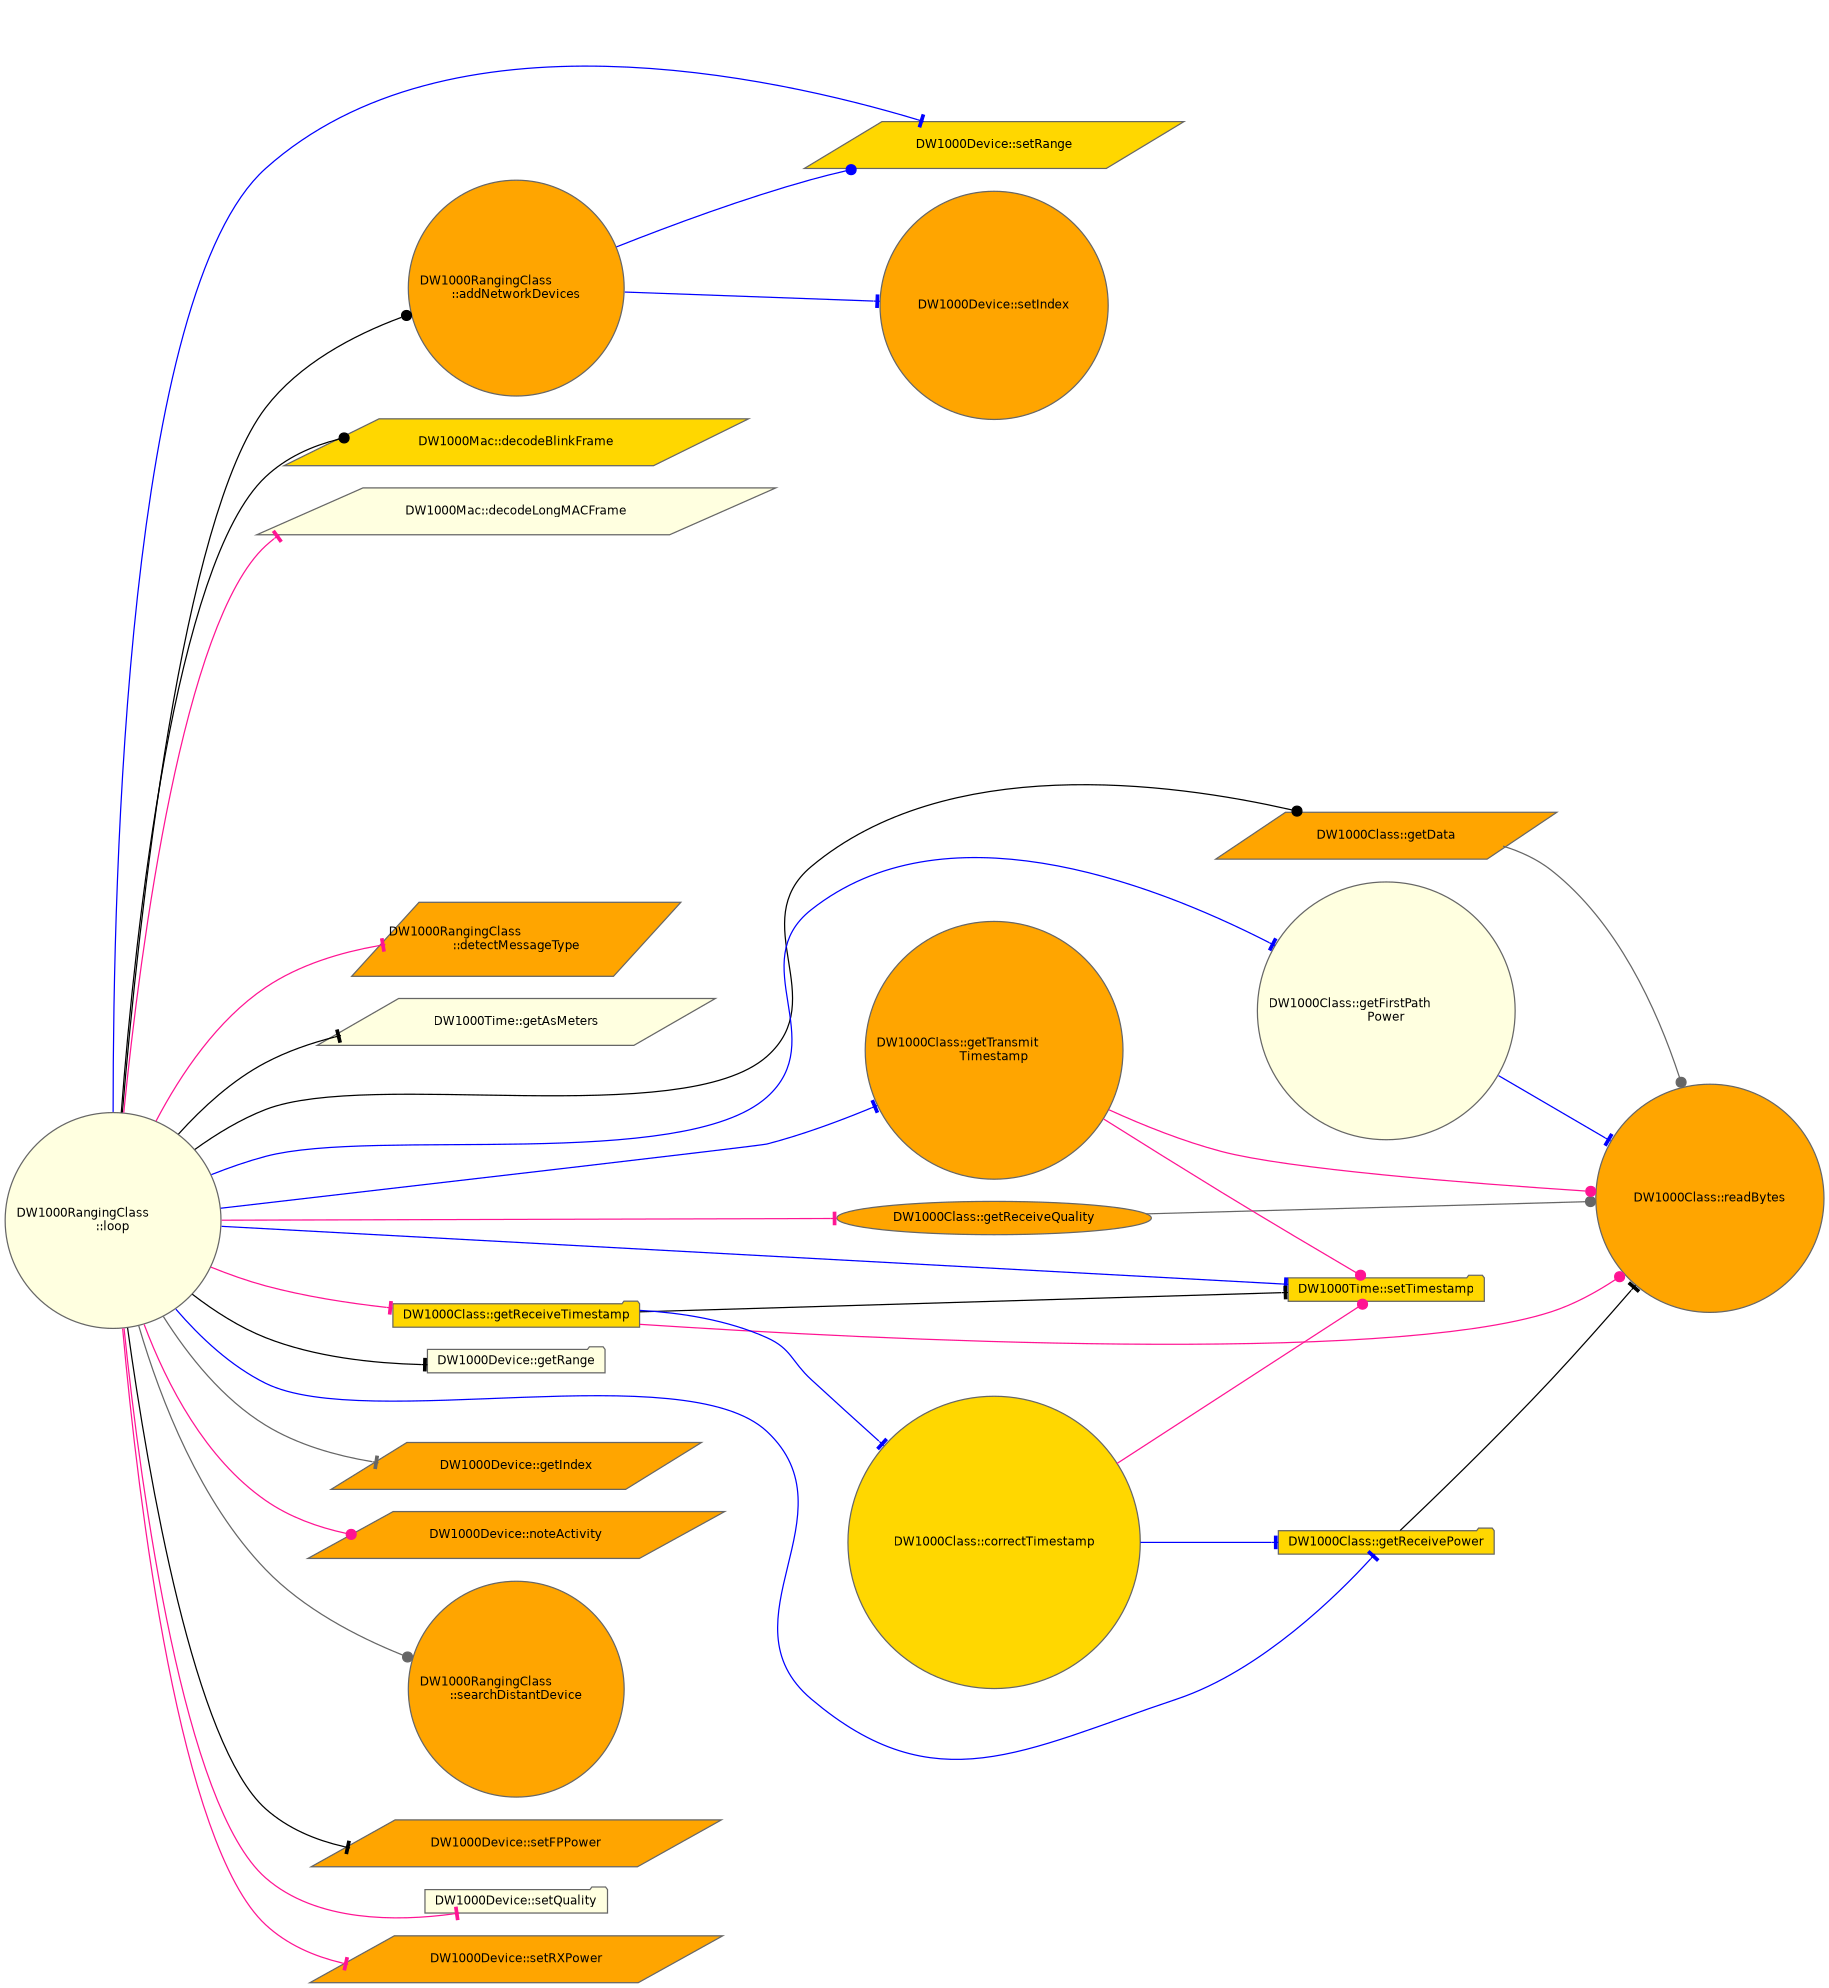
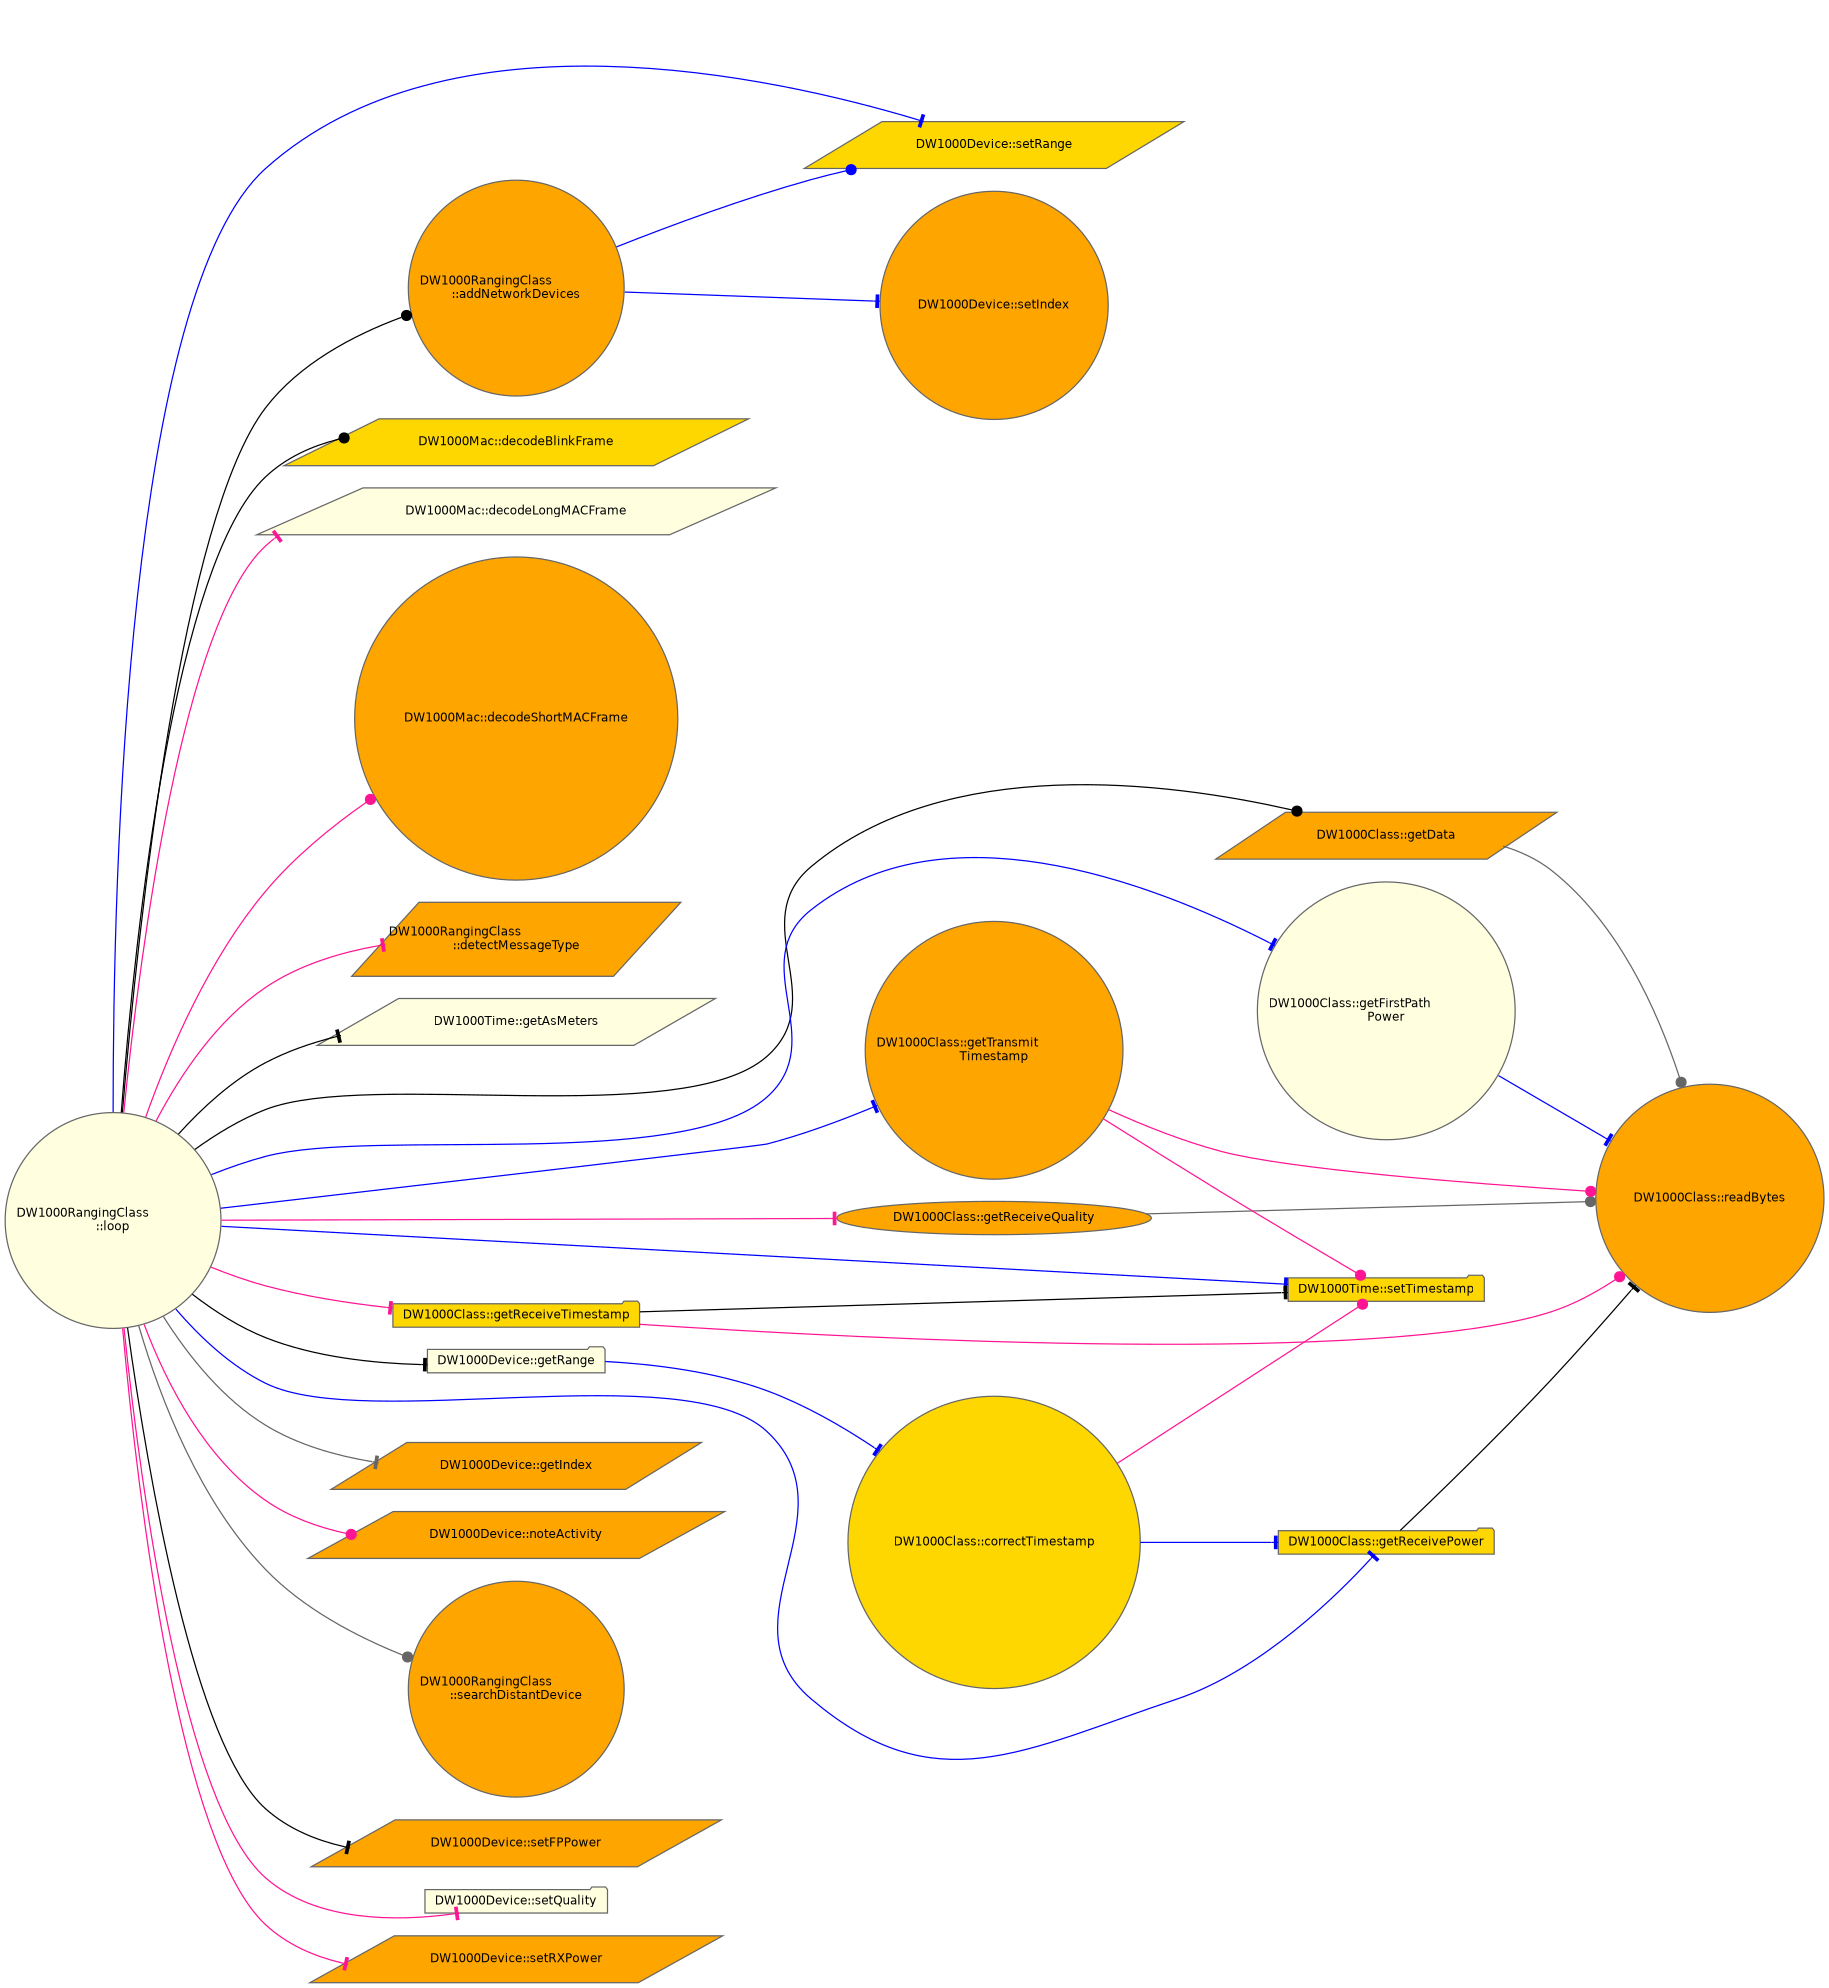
node "DW1000Mac::decodeShortMACFrame": added
edge "DW1000Class::getReceiveTimestamp" -> "DW1000Class::correctTimestamp": now "DW1000Device::getRange" -> "DW1000Class::correctTimestamp"
